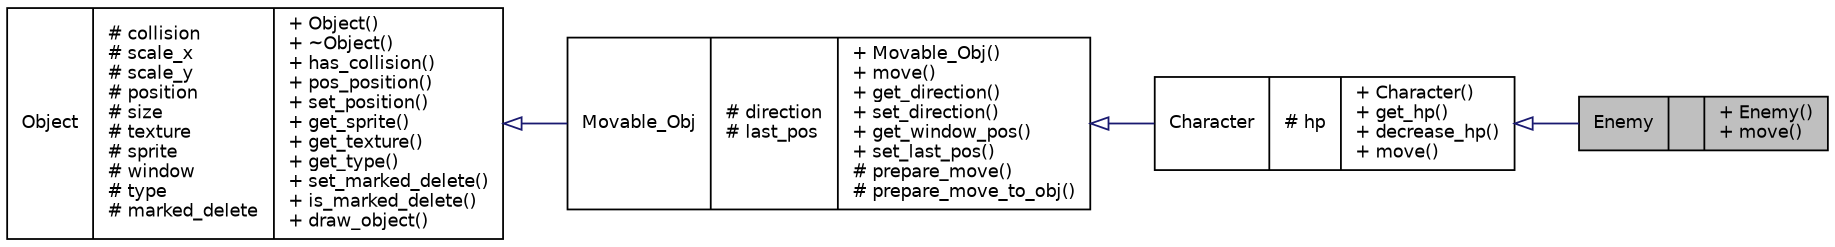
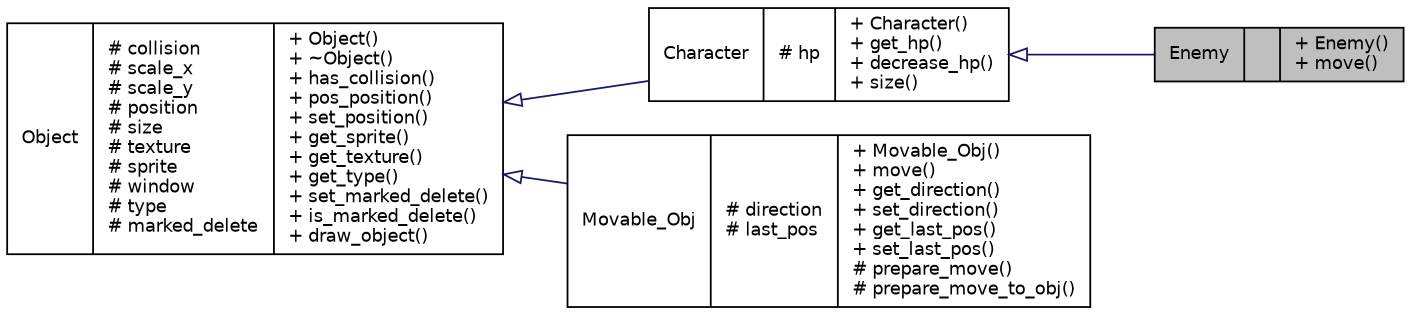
edge "Character" -> "Movable_Obj": now "Character" -> "Object"
node "Movable_Obj": text "+ get_window_pos()" -> "+ get_last_pos()"
node "Character": text "+ move()" -> "+ size()"
